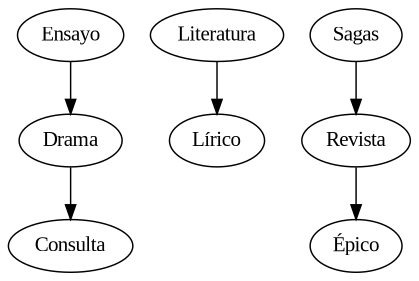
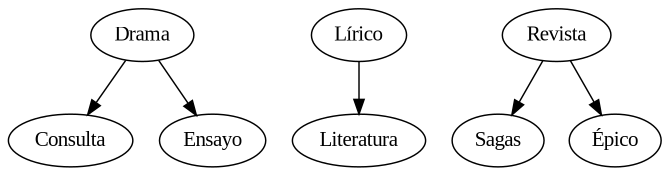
edge "Ensayo" -> "Drama": reversed
edge "Literatura" -> "Lírico": reversed
edge "Sagas" -> "Revista": reversed
